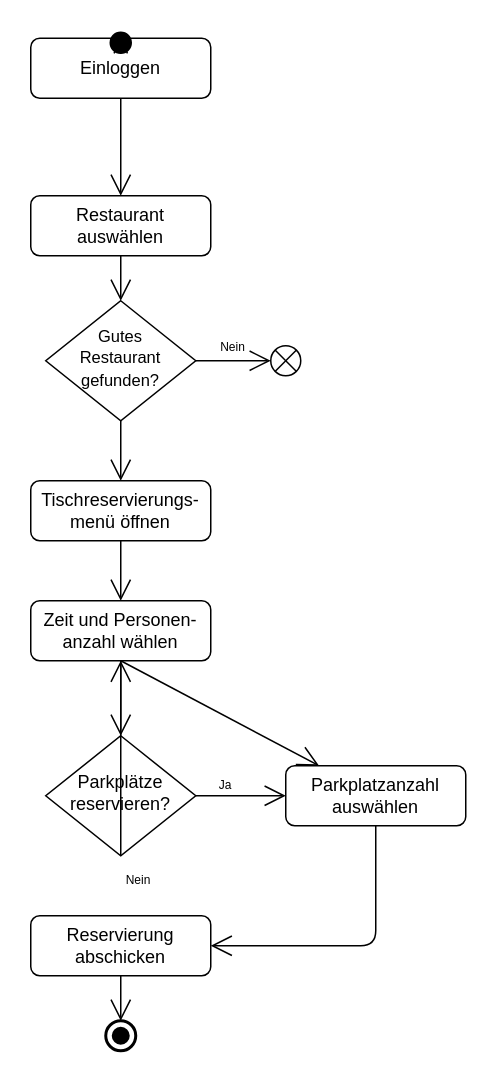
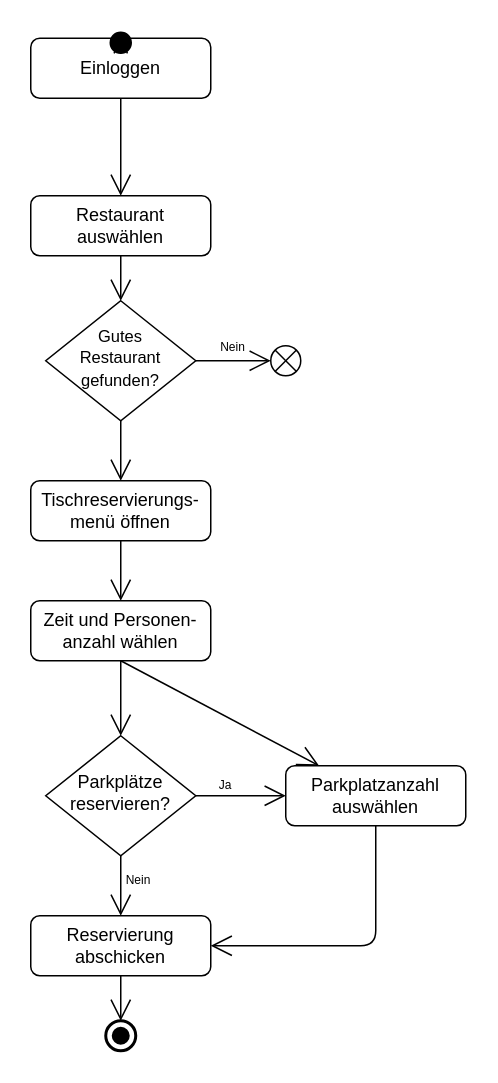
edge "Parkplätze reservieren?" -> "Zeit und Personen- anzahl wählen": now "Parkplätze reservieren?" -> "Reservierung abschicken"
